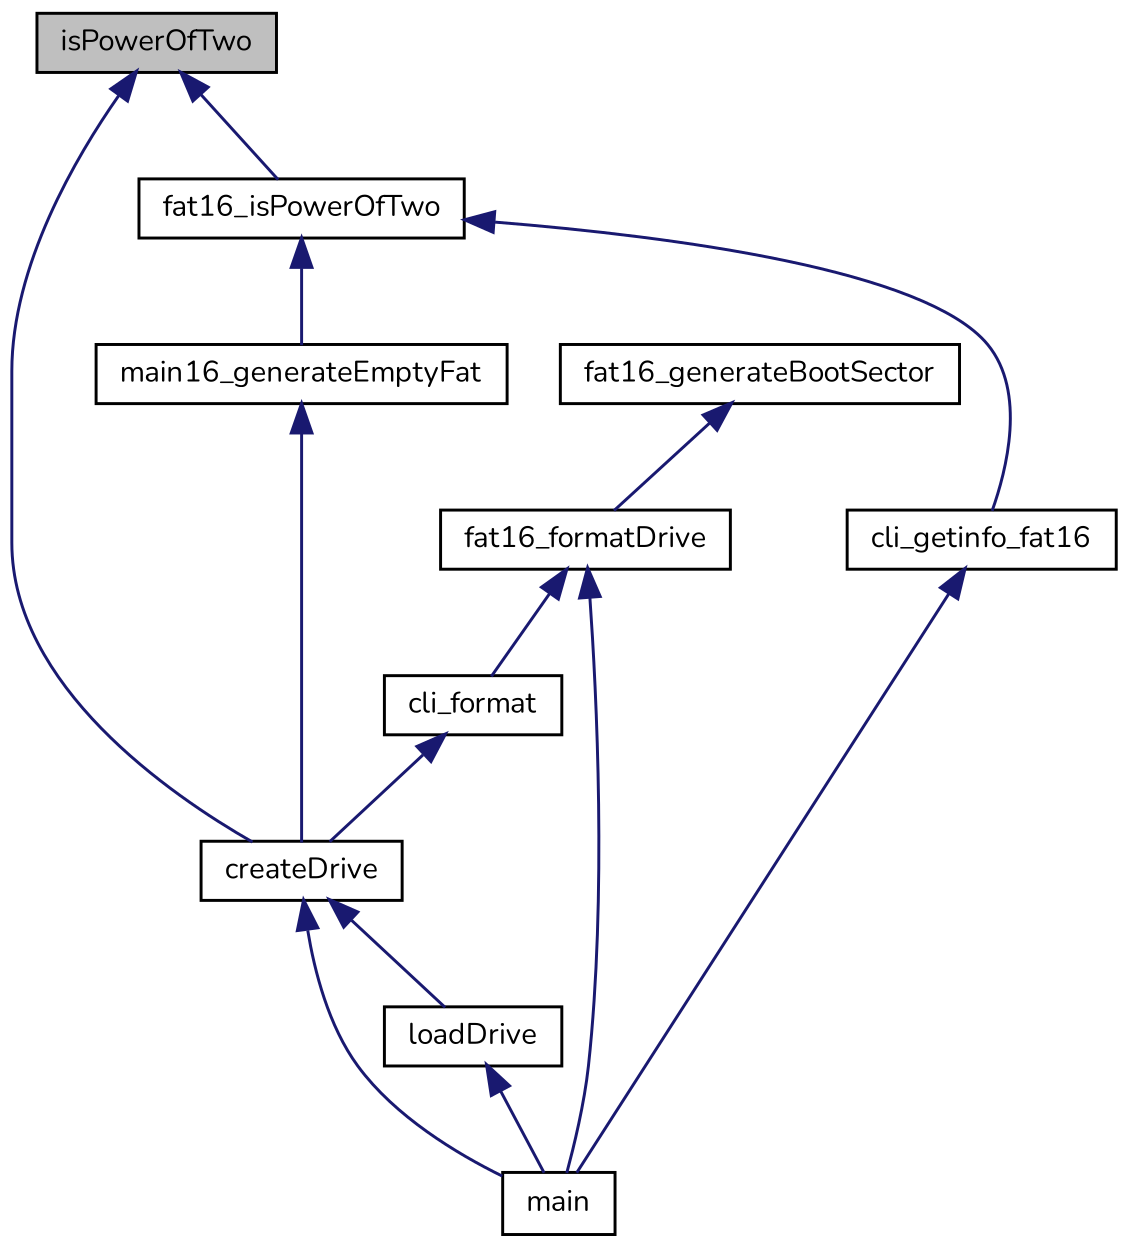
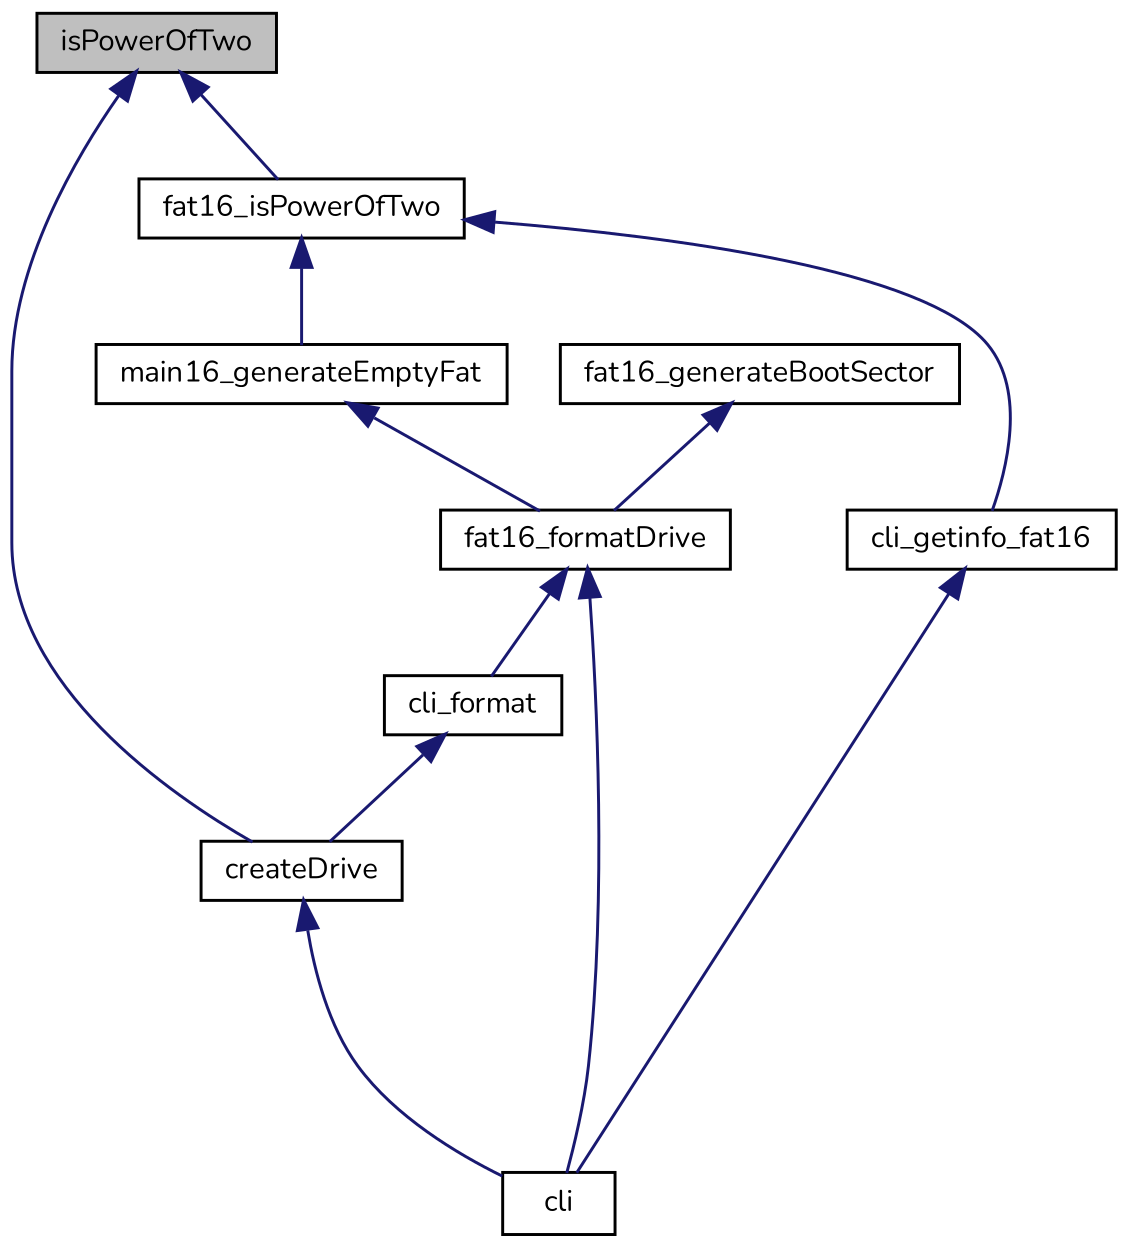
edge "createDrive" -> "main16_generateEmptyFat": now "fat16_formatDrive" -> "main16_generateEmptyFat"
node "loadDrive": removed
node "main": label "main" -> "cli"
